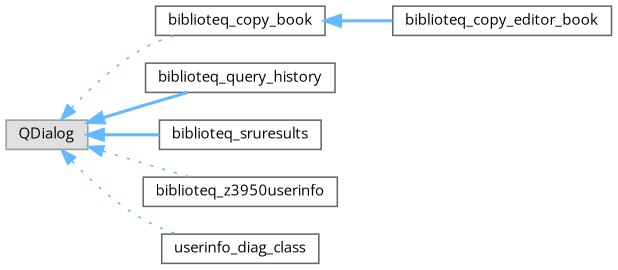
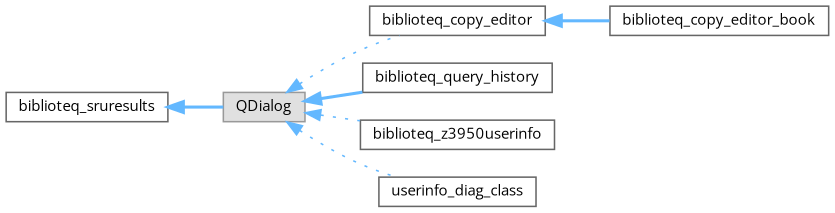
node "biblioteq_copy_book": label "biblioteq_copy_book" -> "biblioteq_copy_editor"
edge "biblioteq_sruresults" -> "QDialog": reversed
